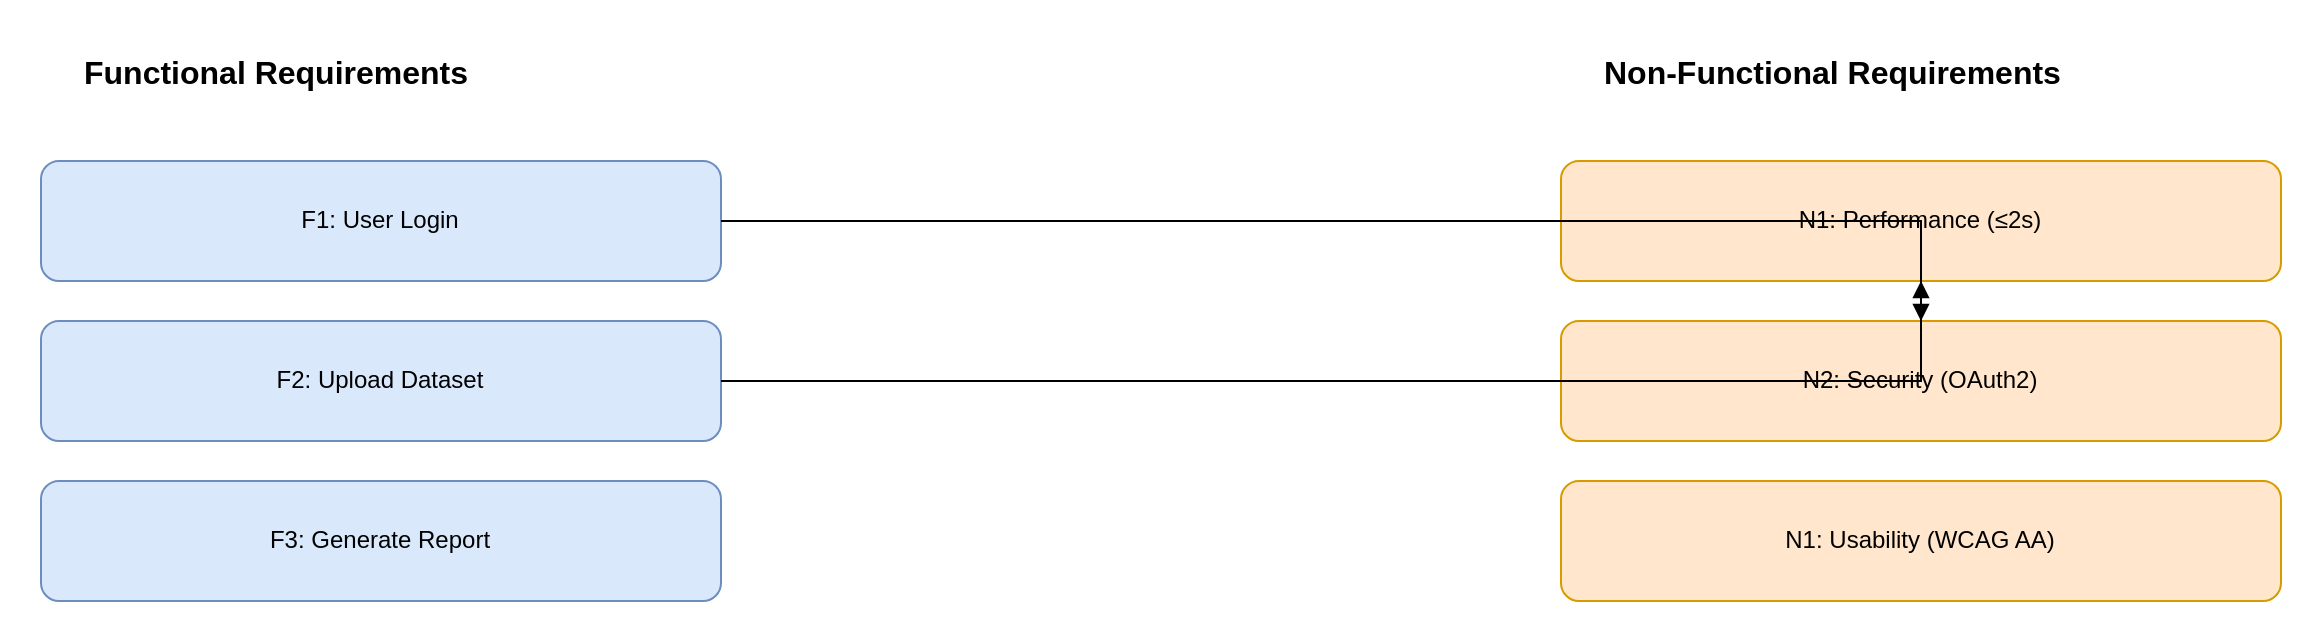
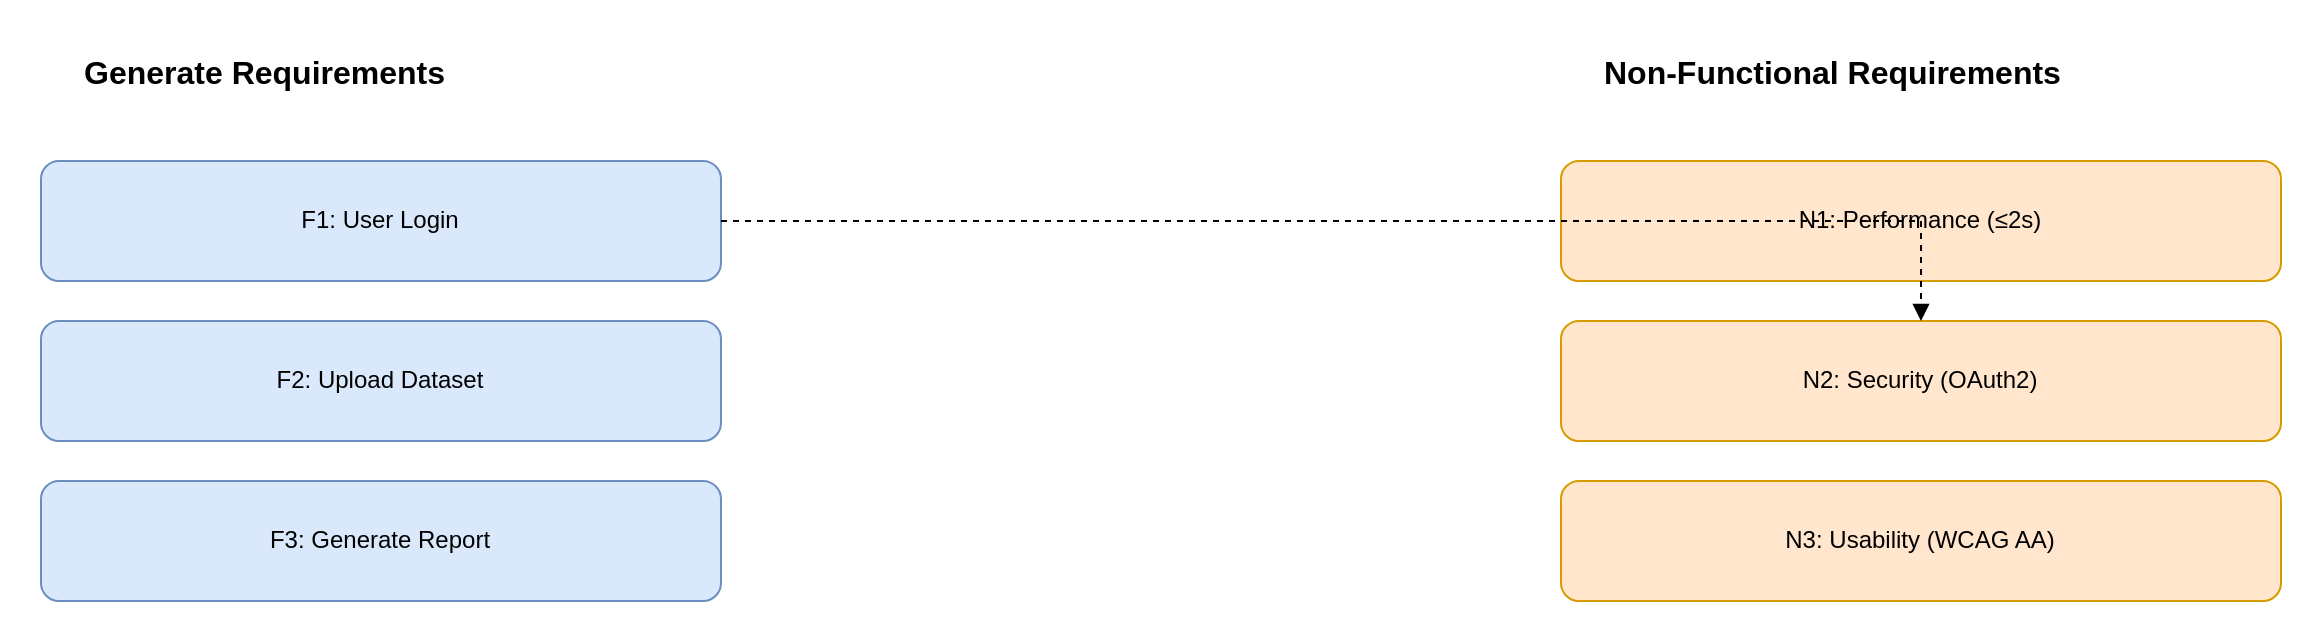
node "Functional Requirements": label "Functional Requirements" -> "Generate Requirements"
edge "F1: User Login" -> "N2: Security (OAuth2)": style solid -> dashed
edge "F2: Upload Dataset" -> "N1: Performance (≤2s)": removed
node "N1: Usability (WCAG AA)": label "N1: Usability (WCAG AA)" -> "N3: Usability (WCAG AA)"
